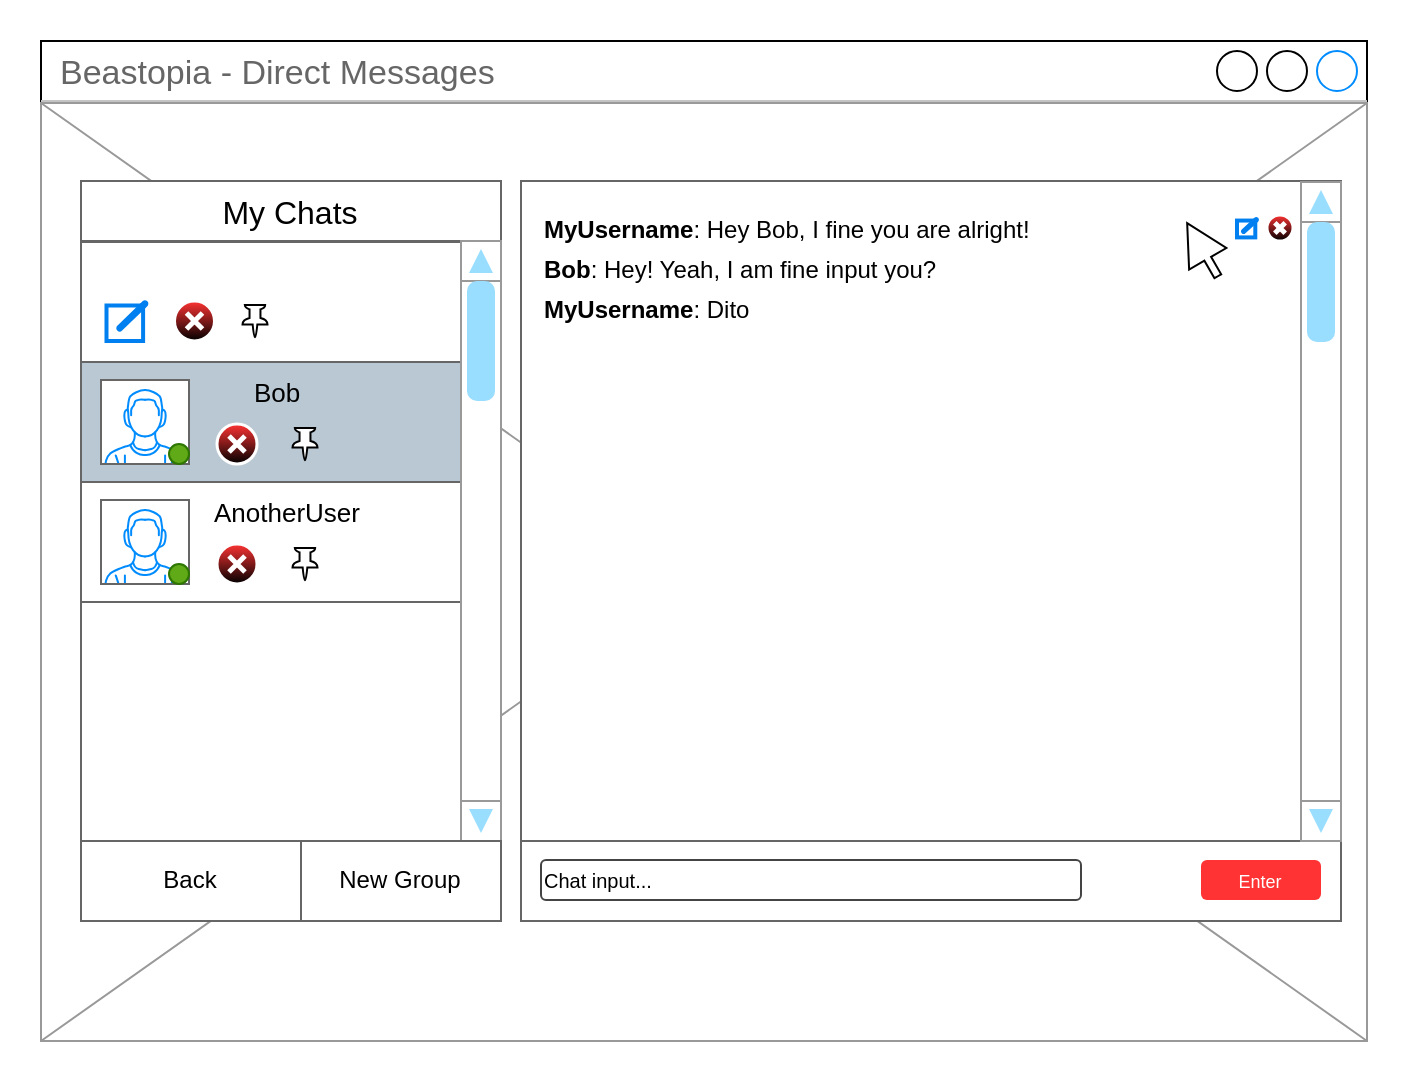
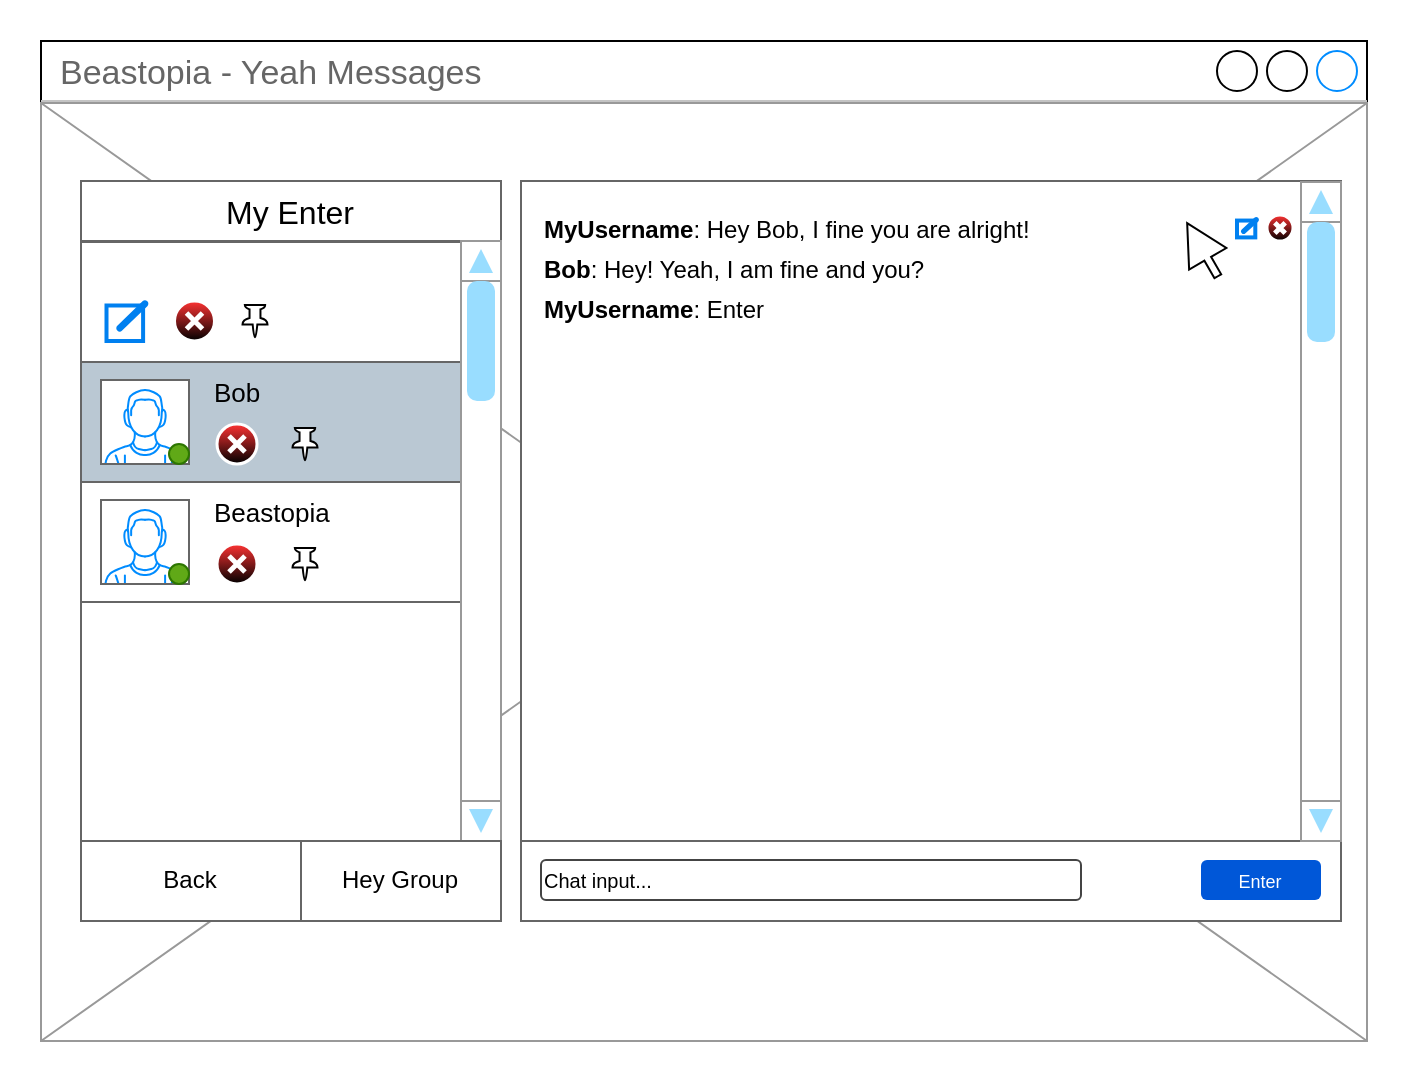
node "Beastopia - Direct Messages": label "Beastopia - Direct Messages" -> "Beastopia - Yeah Messages"
node "My Chats": label "My Chats" -> "My Enter"
node "Bob: Hey! Yeah, I am fine input you?": label "Bob: Hey! Yeah, I am fine input you?" -> "Bob: Hey! Yeah, I am fine and you?"
node "MyUsername: Dito": label "MyUsername: Dito" -> "MyUsername: Enter"
node "Bob": moved (349, 393) -> (309, 393)
node "AnotherUser": label "AnotherUser" -> "Beastopia"
node "Enter": fillcolor #ff3333 -> #0057d8
node "New Group": label "New Group" -> "Hey Group"
